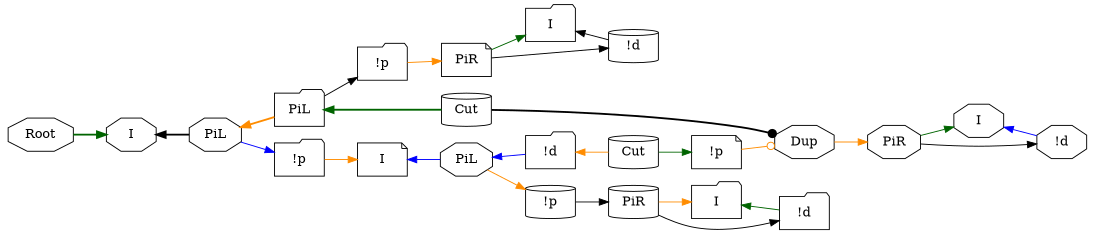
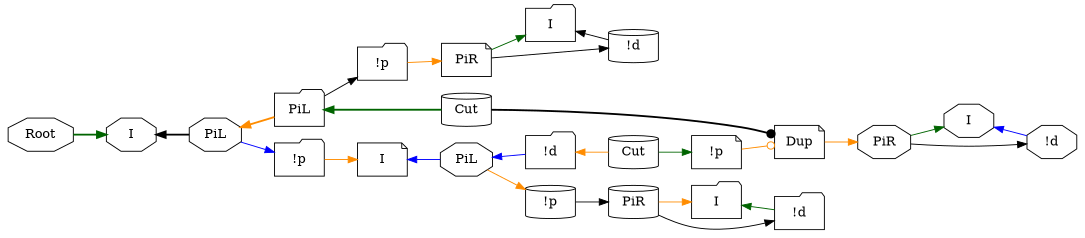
node "Dup": shape octagon -> note
